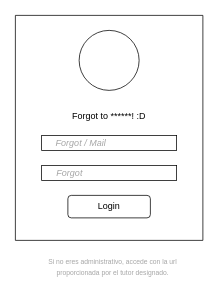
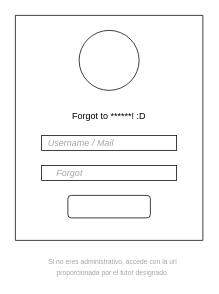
node "Forgot / Mail": label "Forgot / Mail" -> "Username / Mail"
node "Login": removed
